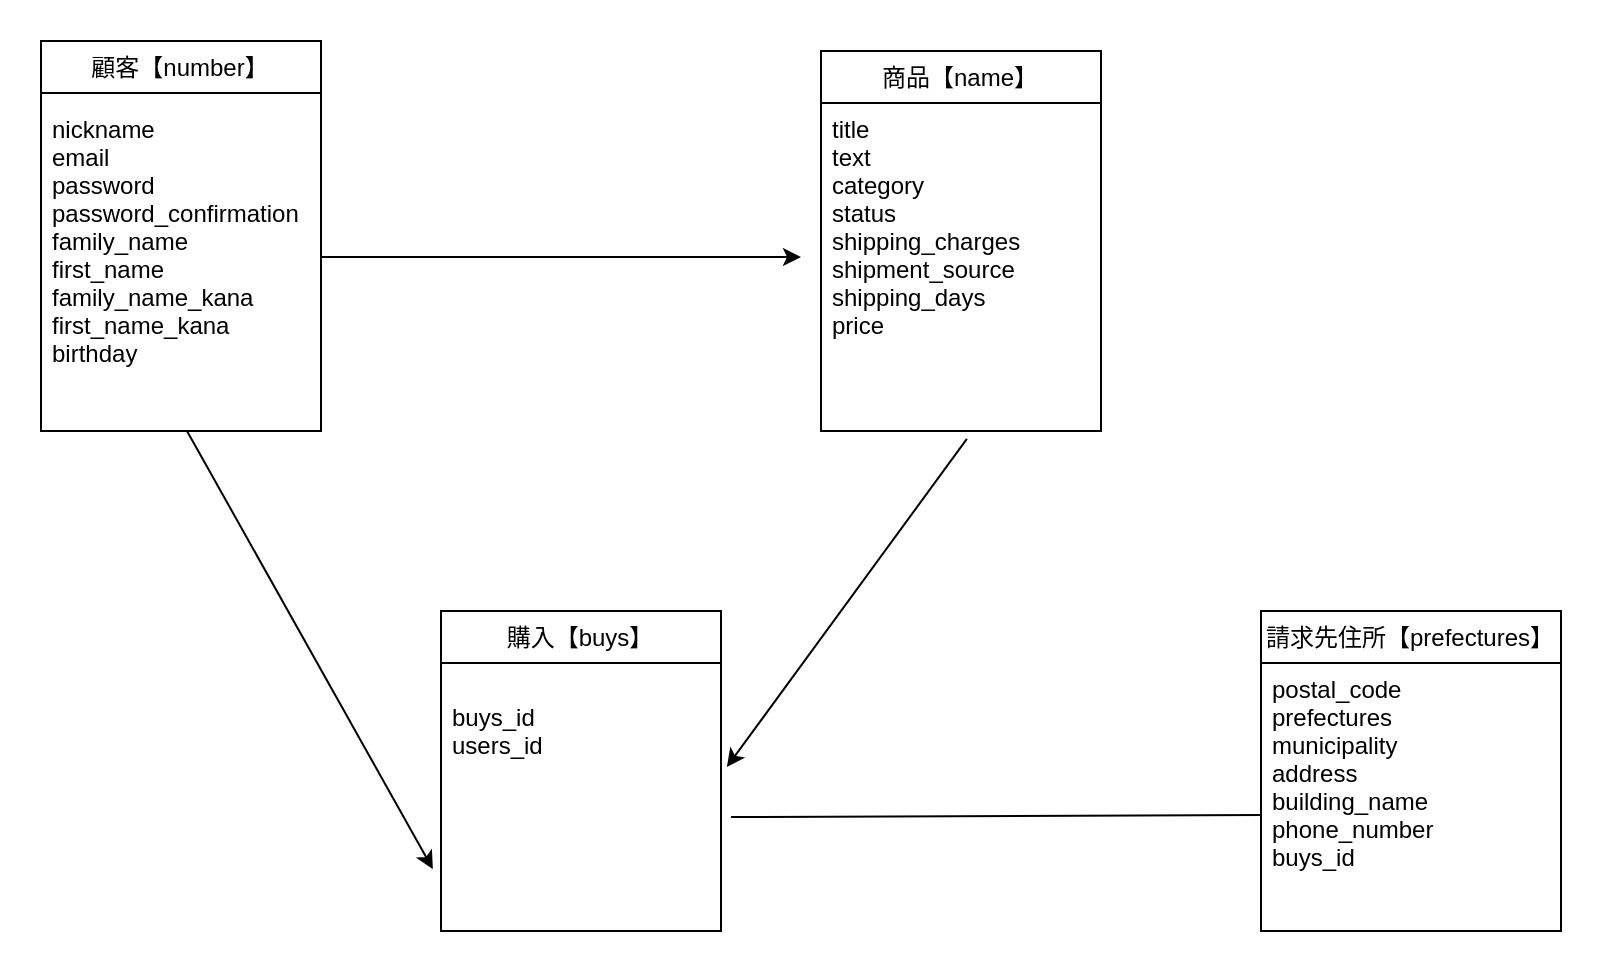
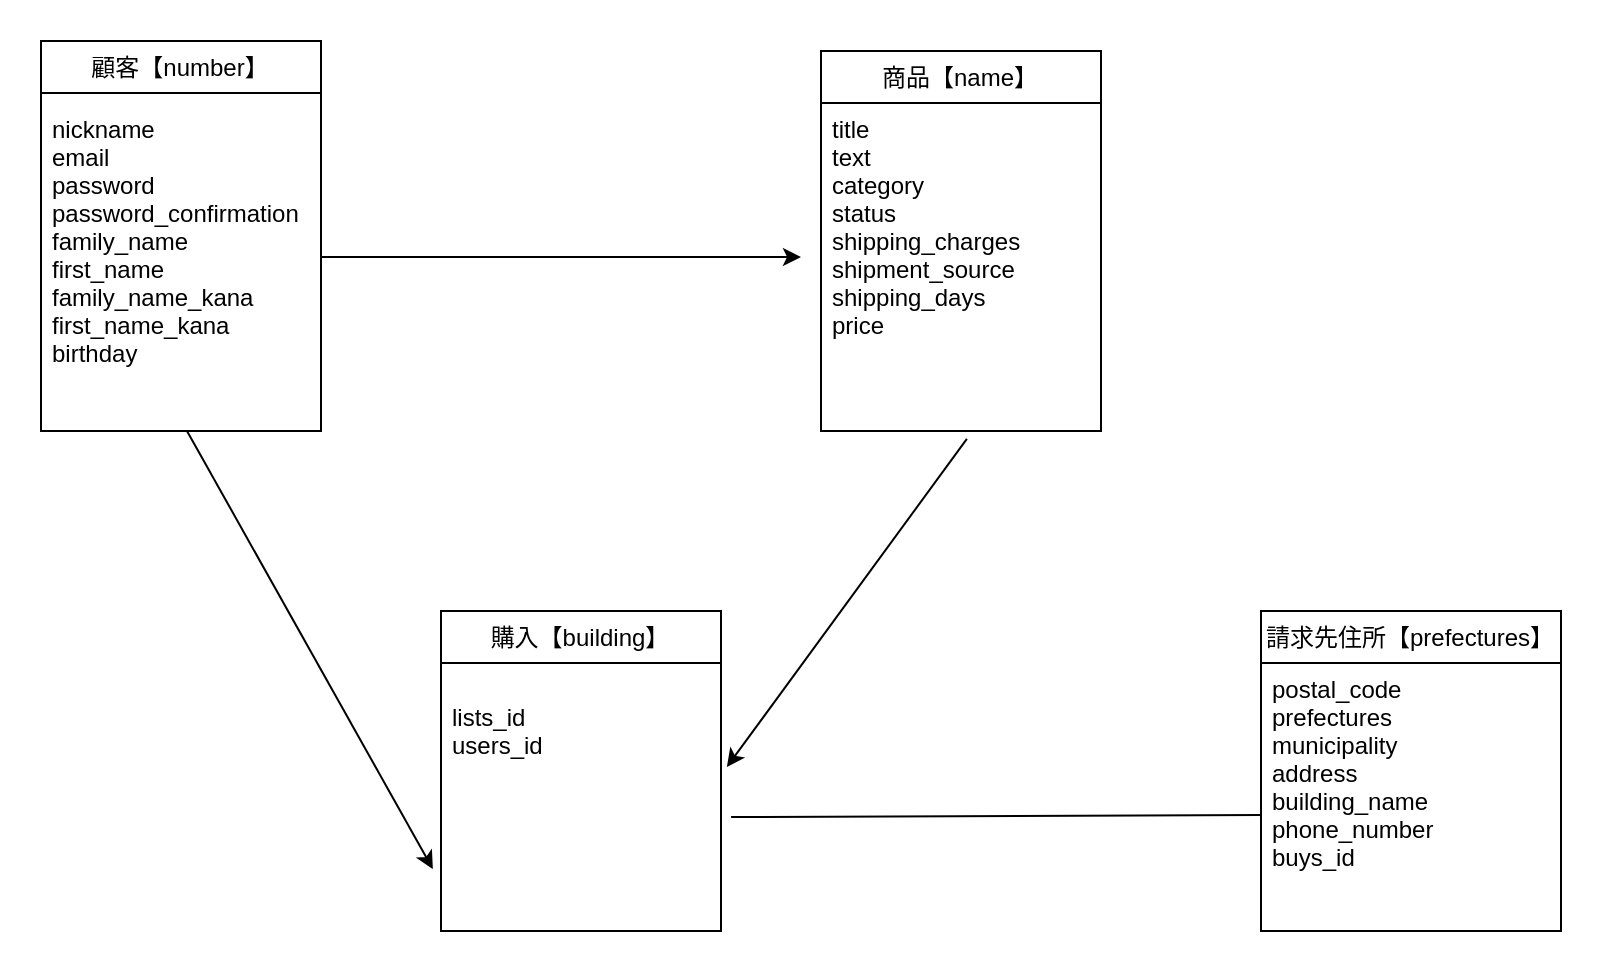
node "購入【buys】": label "購入【buys】" -> "購入【building】"
node "buys_id users_id": label "buys_id users_id" -> "lists_id users_id"
